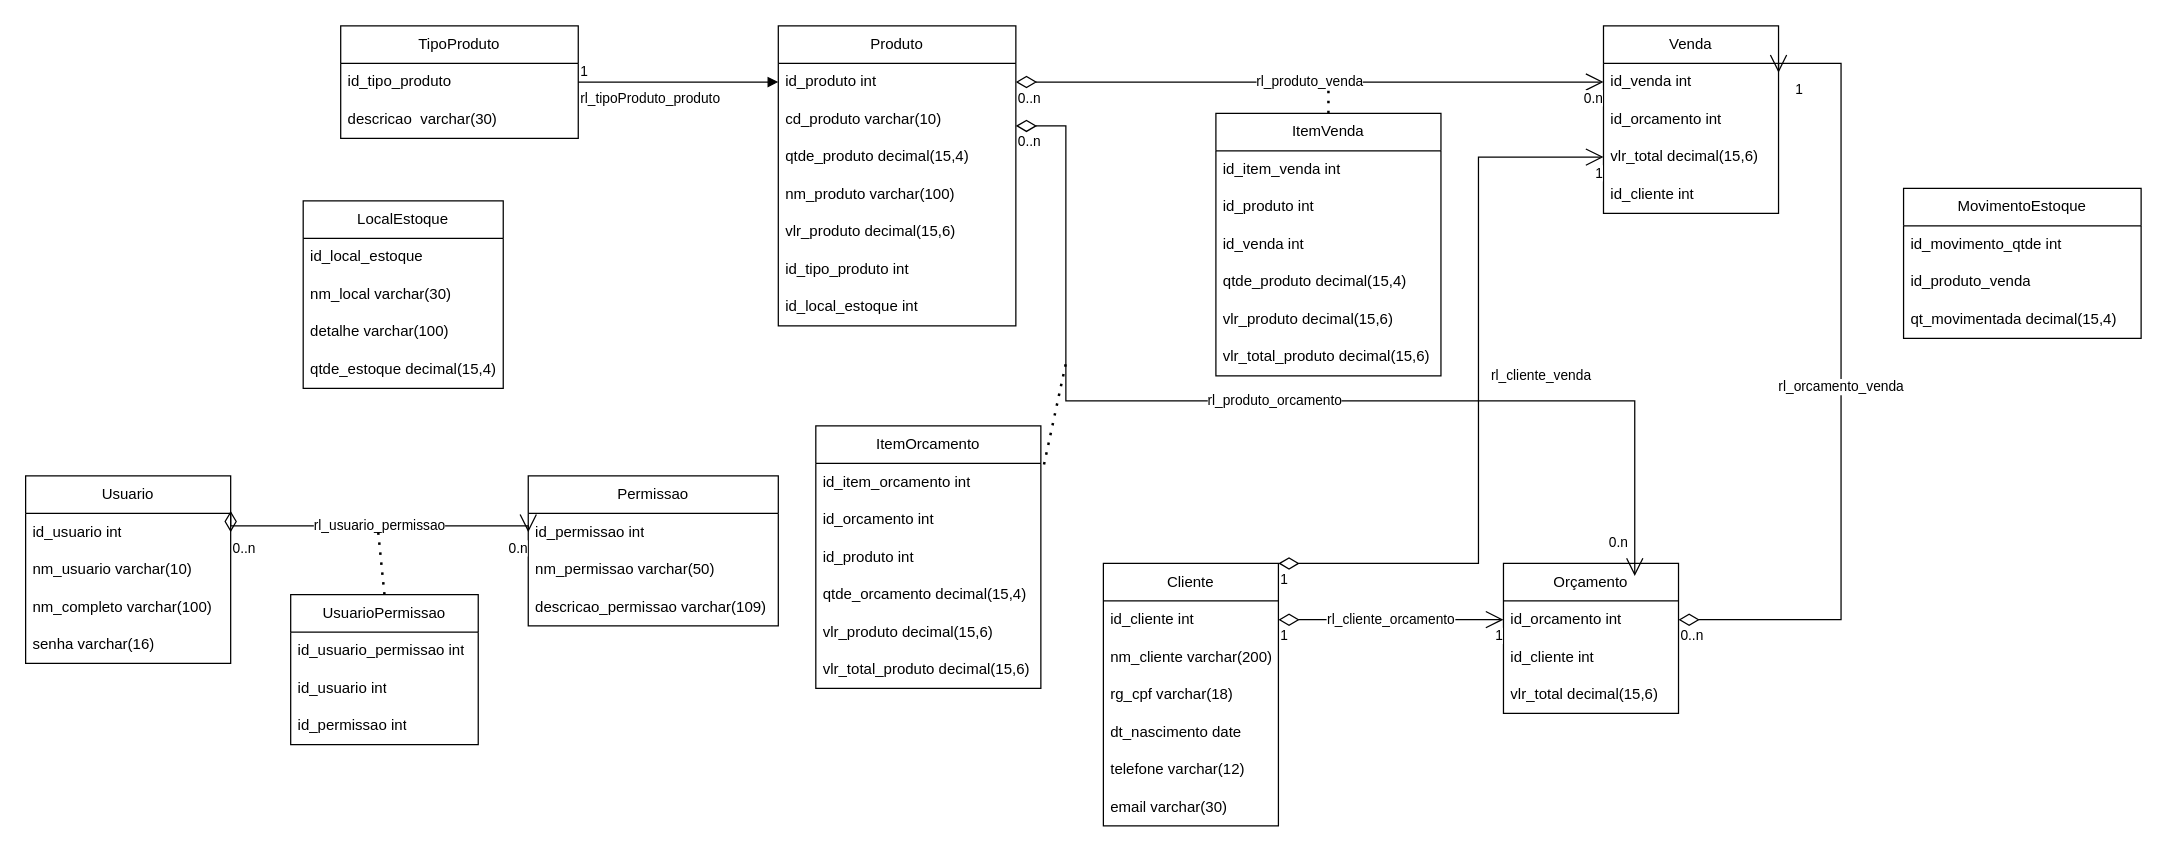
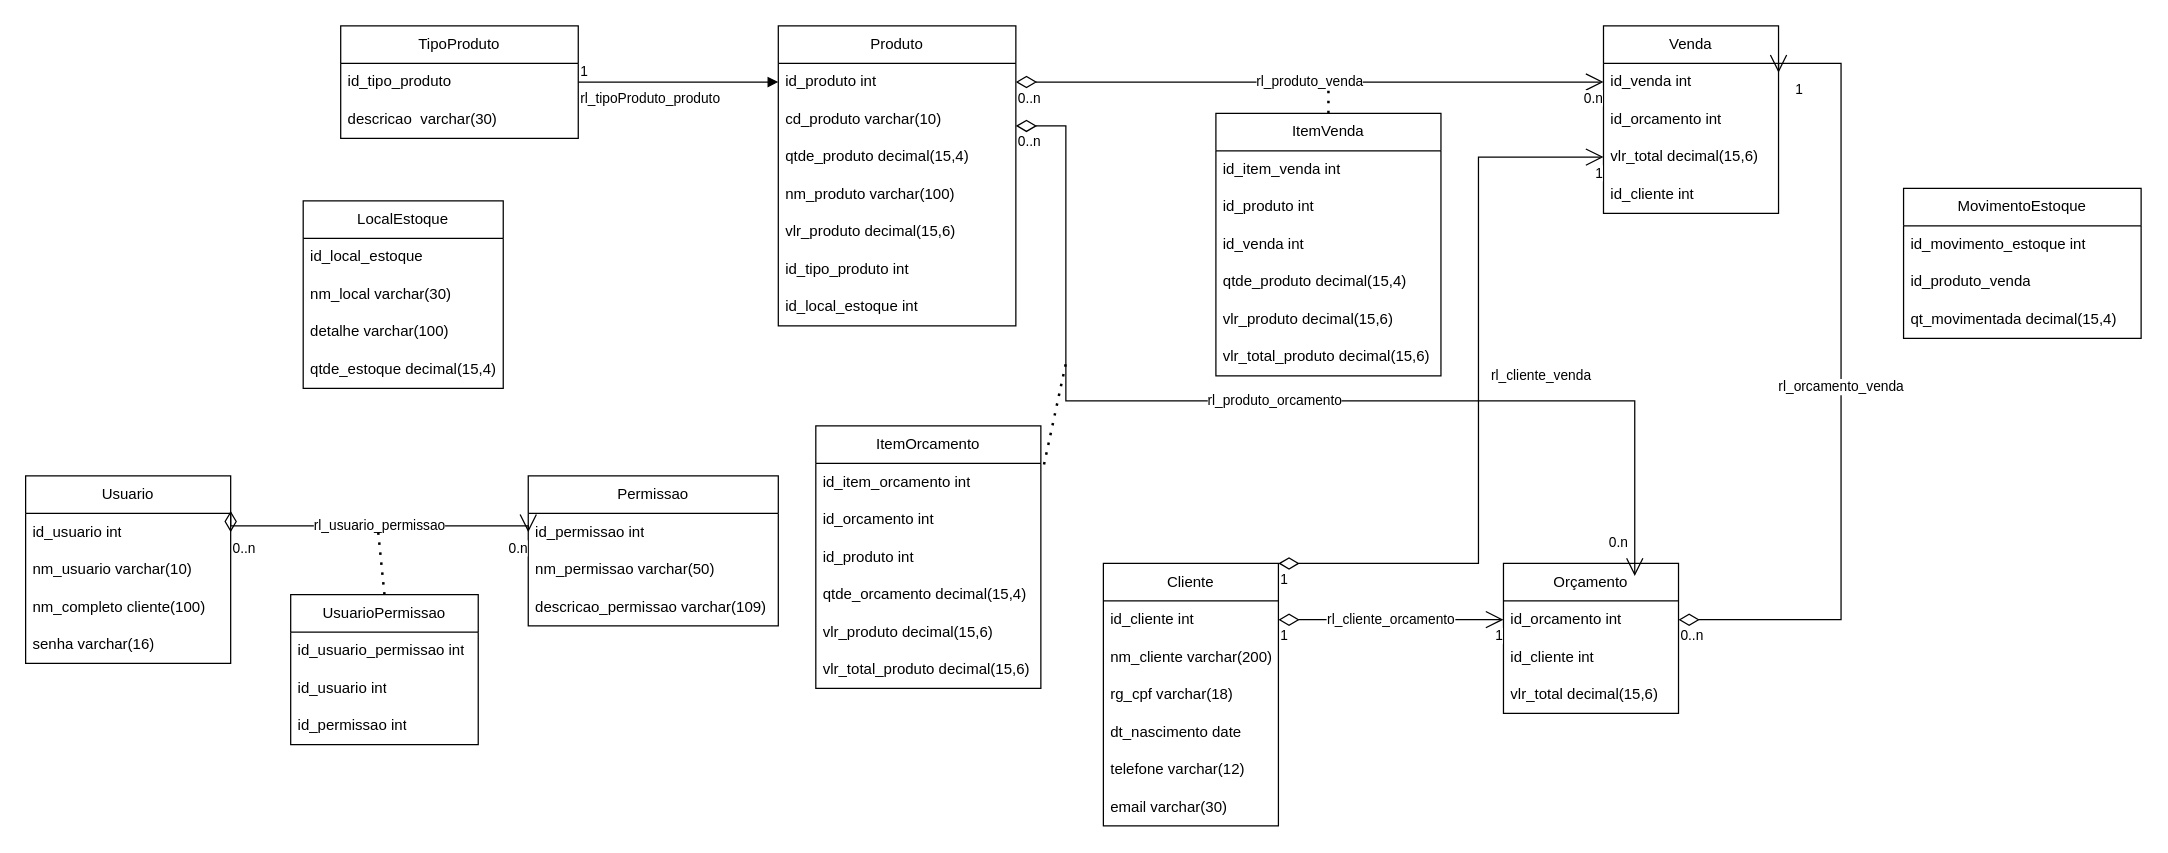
node "id_movimento_qtde int": label "id_movimento_qtde int" -> "id_movimento_estoque int"
node "nm_completo varchar(100)": label "nm_completo varchar(100)" -> "nm_completo cliente(100)"
